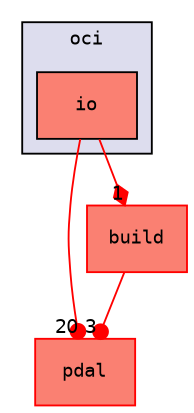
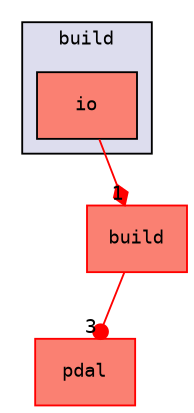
cluster "oci": label "oci" -> "build"
edge "io" -> "pdal": removed
